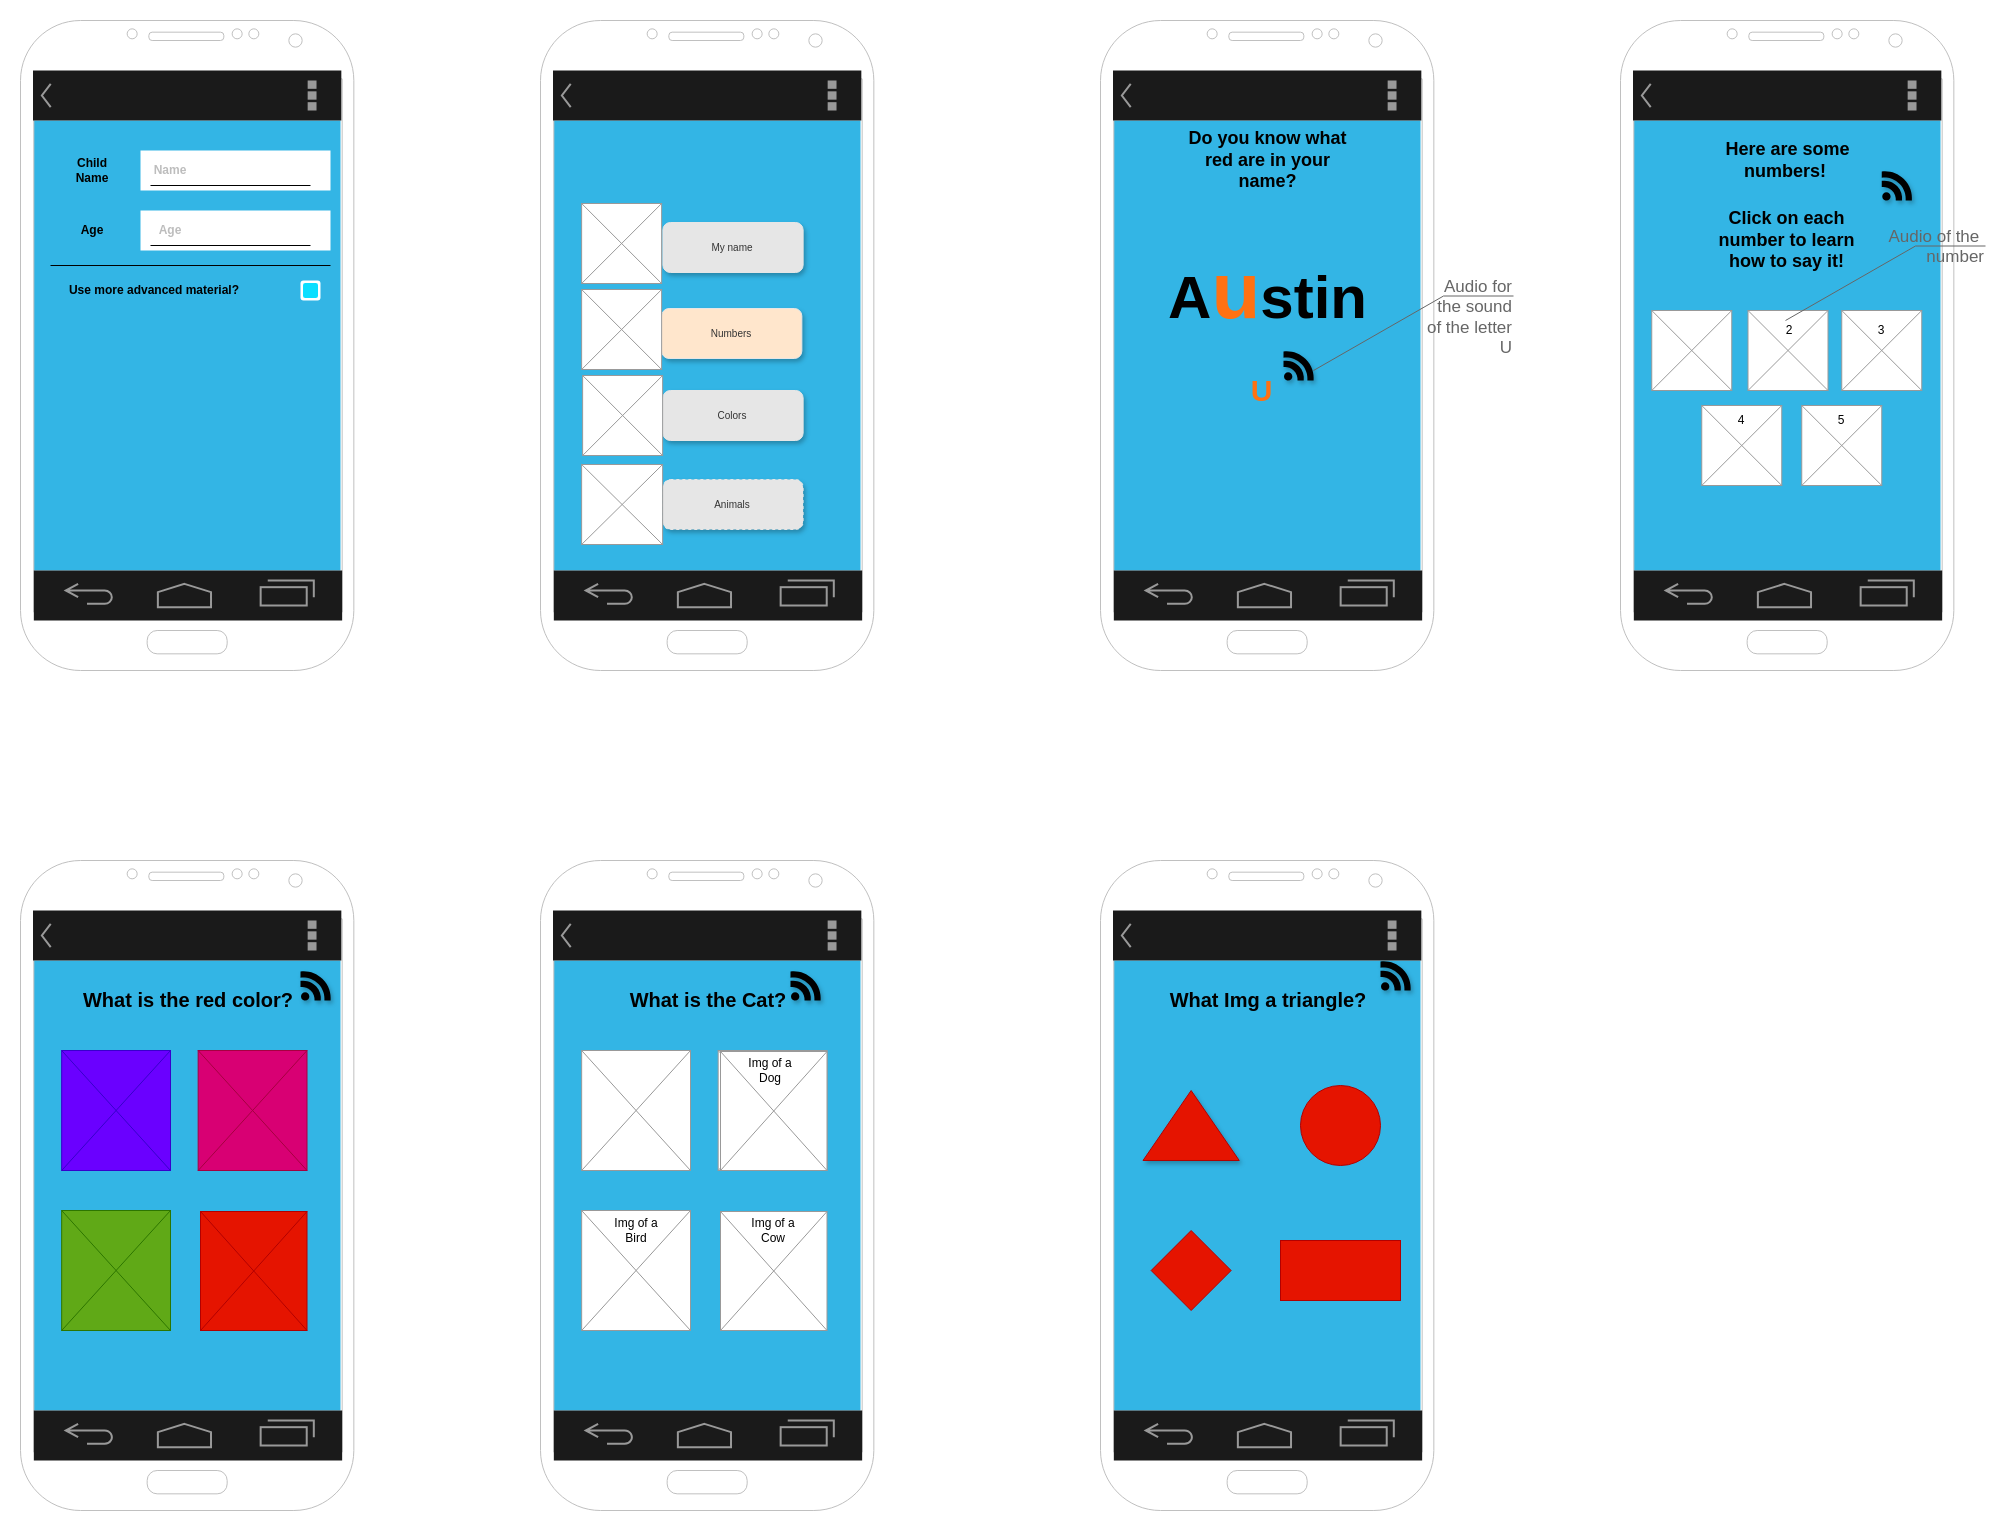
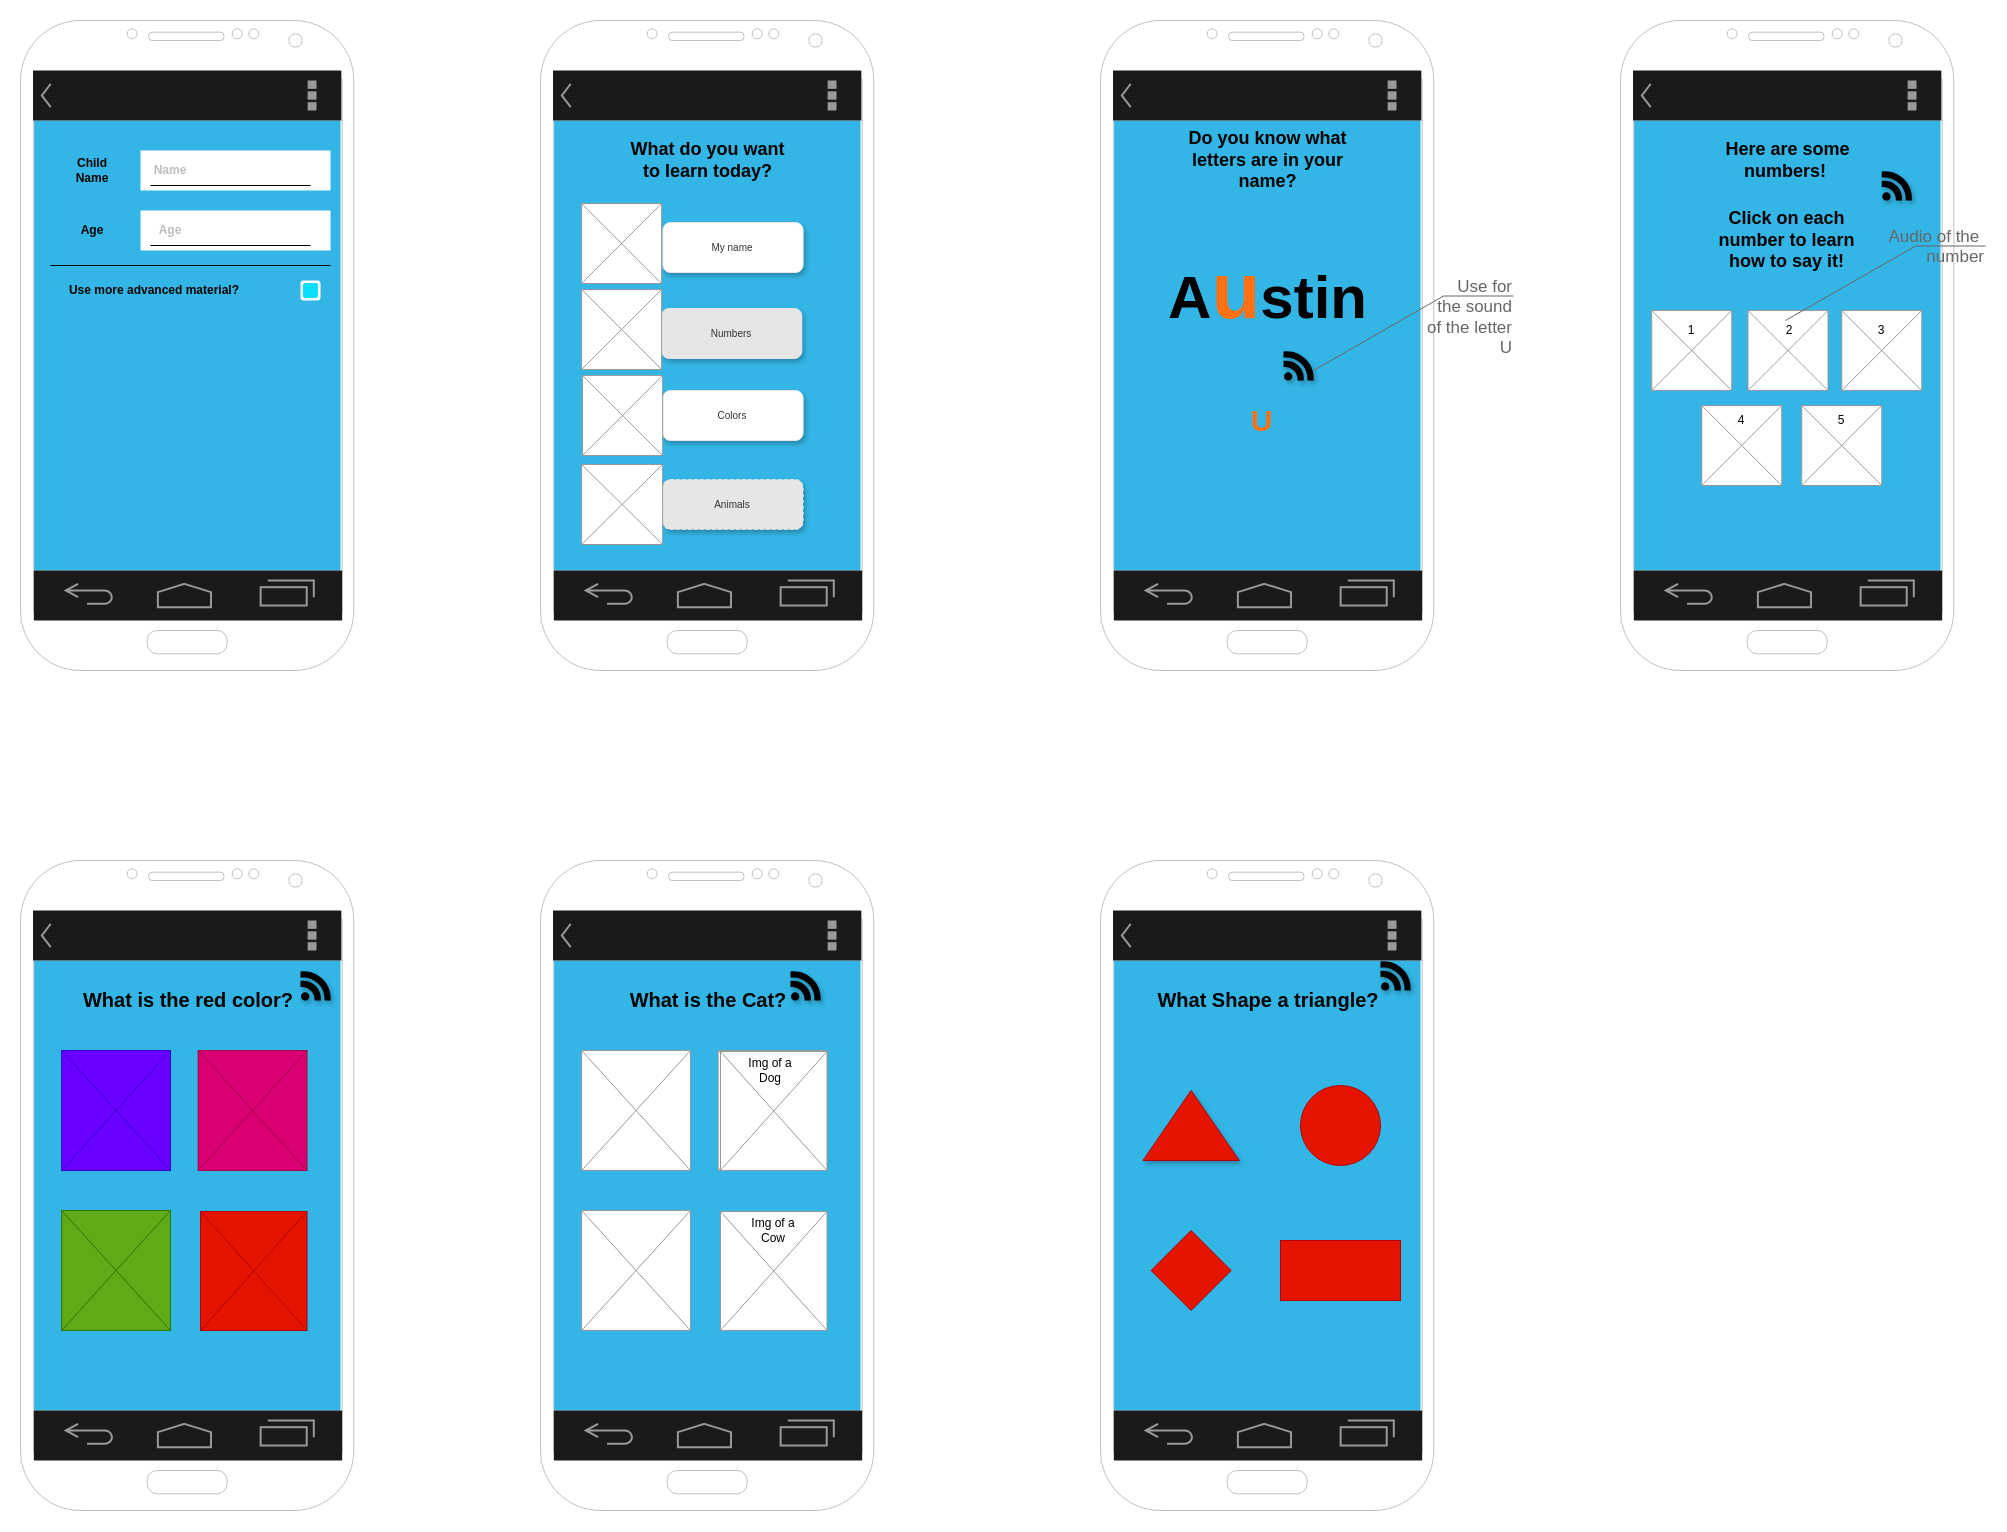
node "What do you want to learn today?": added
node "Do you know what red are in your name?": label "Do you know what red are in your name?" -> "Do you know what letters are in your name?"
node "My name": fillcolor #e6e6e6 -> #ffffff
node "Audio for the sound of the letter U": label "Audio for the sound of the letter U" -> "Use for the sound of the letter U"
node "1": added
node "Numbers": fillcolor #ffe6cc -> #e6e6e6
node "U": moved (1262, 391) -> (1262, 421)
node "Colors": fillcolor #e6e6e6 -> #ffffff
node "What Img a triangle?": label "What Img a triangle?" -> "What Shape a triangle?"
node "Img of a Bird": removed
